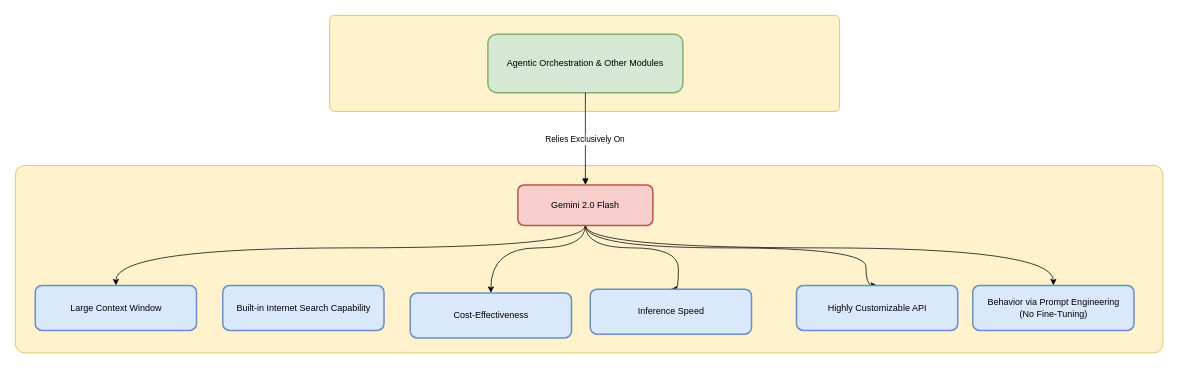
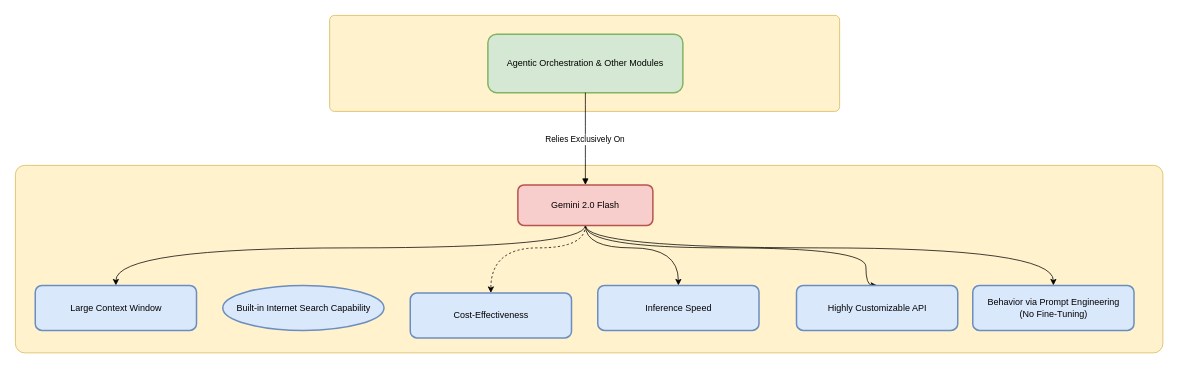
edge "Gemini 2.0 Flash" -> "Cost-Effectiveness": style solid -> dashed
node "Built-in Internet Search Capability": shape rounded rectangle -> ellipse
node "Inference Speed": moved (671, 312) -> (678, 308)
